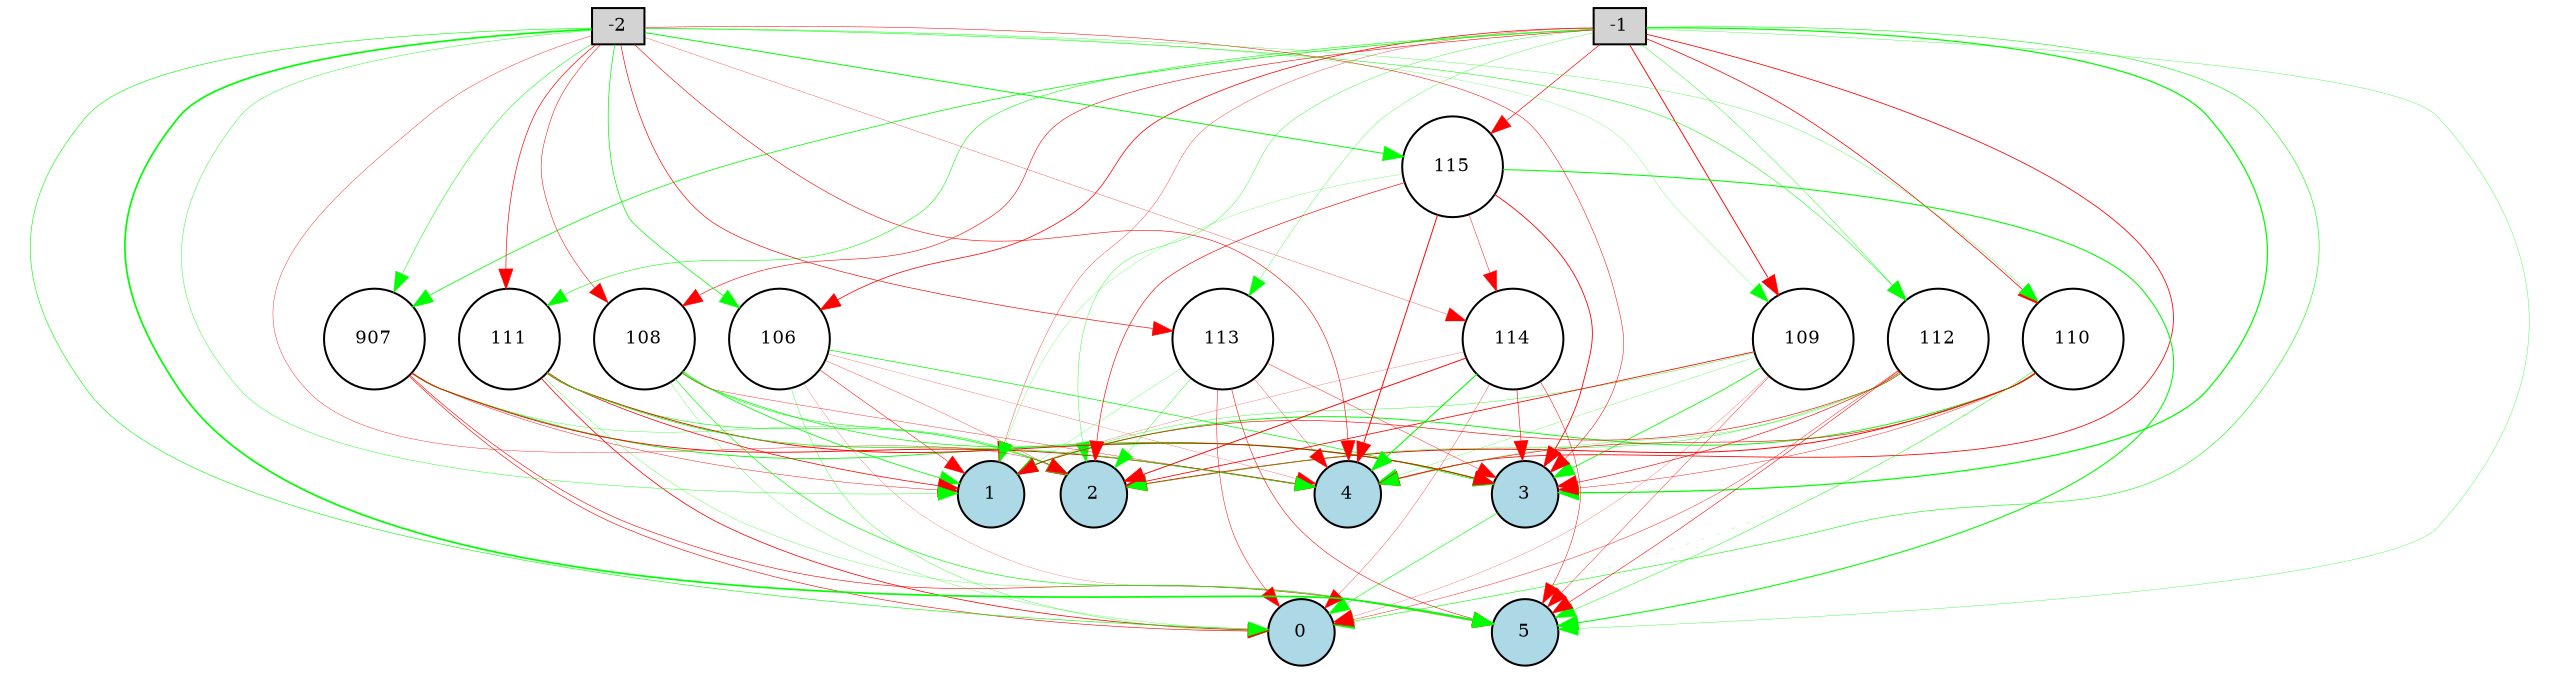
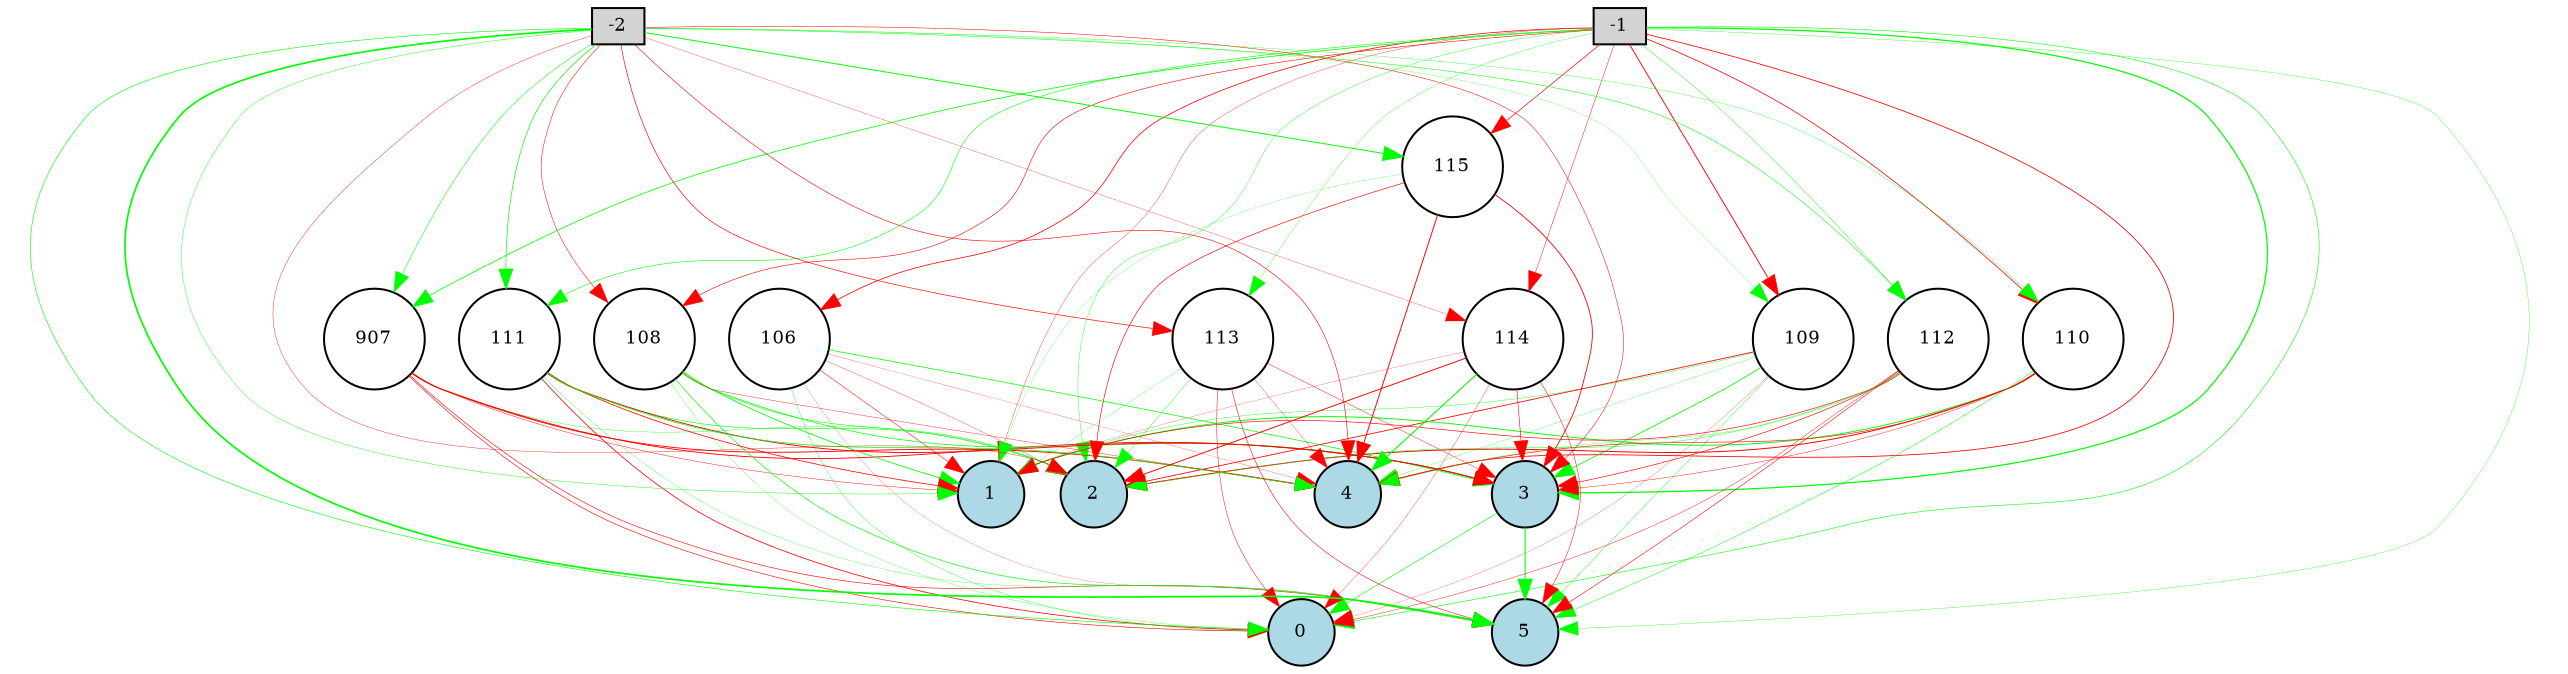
edge "-2" -> "111": color red -> green
edge "-2" -> "106": removed
edge "115" -> "114": now "-1" -> "114"
edge "115" -> "5": now "3" -> "5"
edge "907" -> "3": color green -> red
edge "109" -> "5": color red -> green
